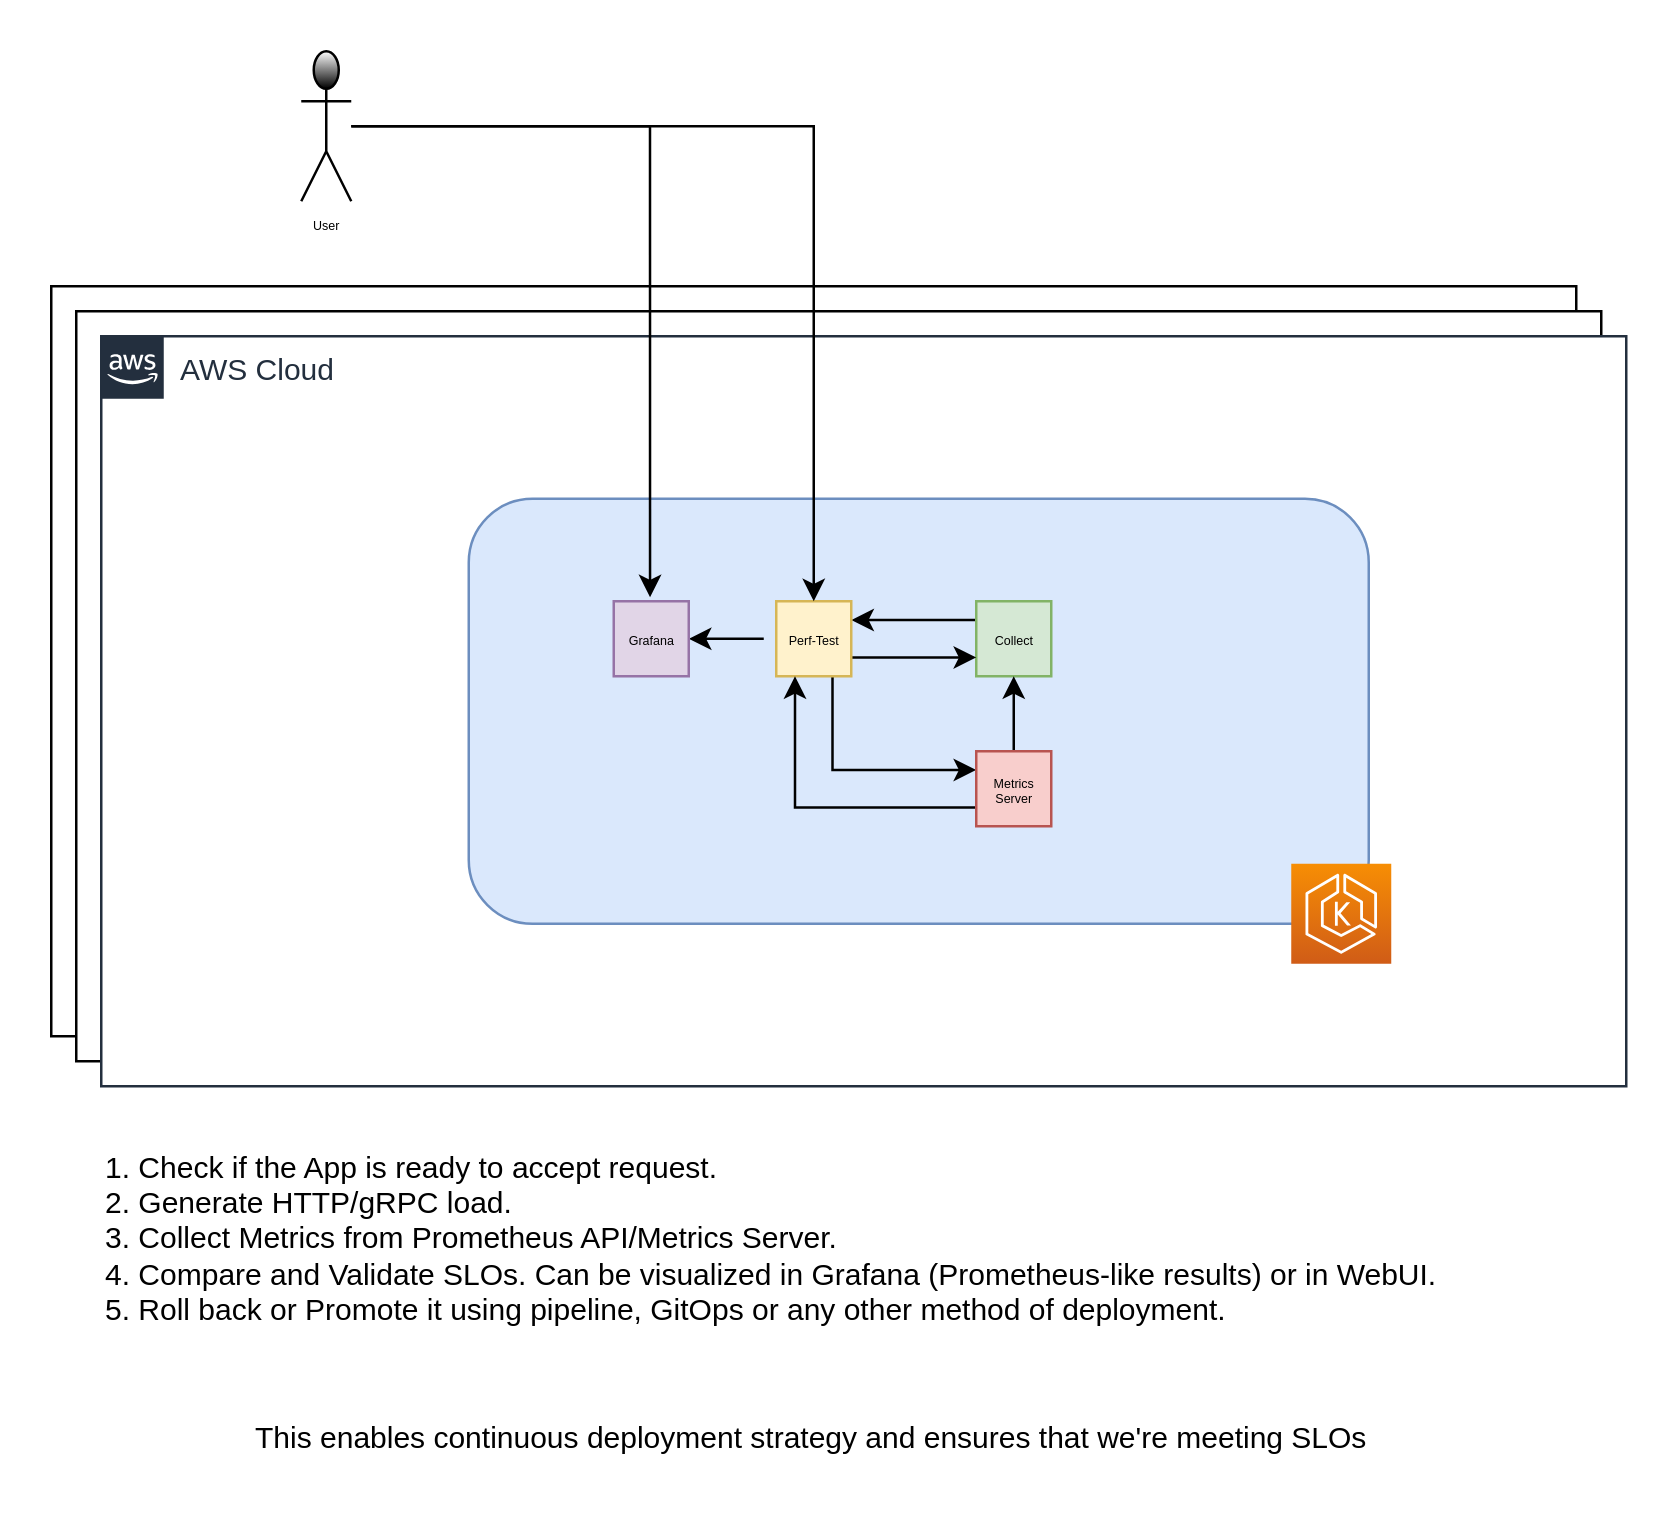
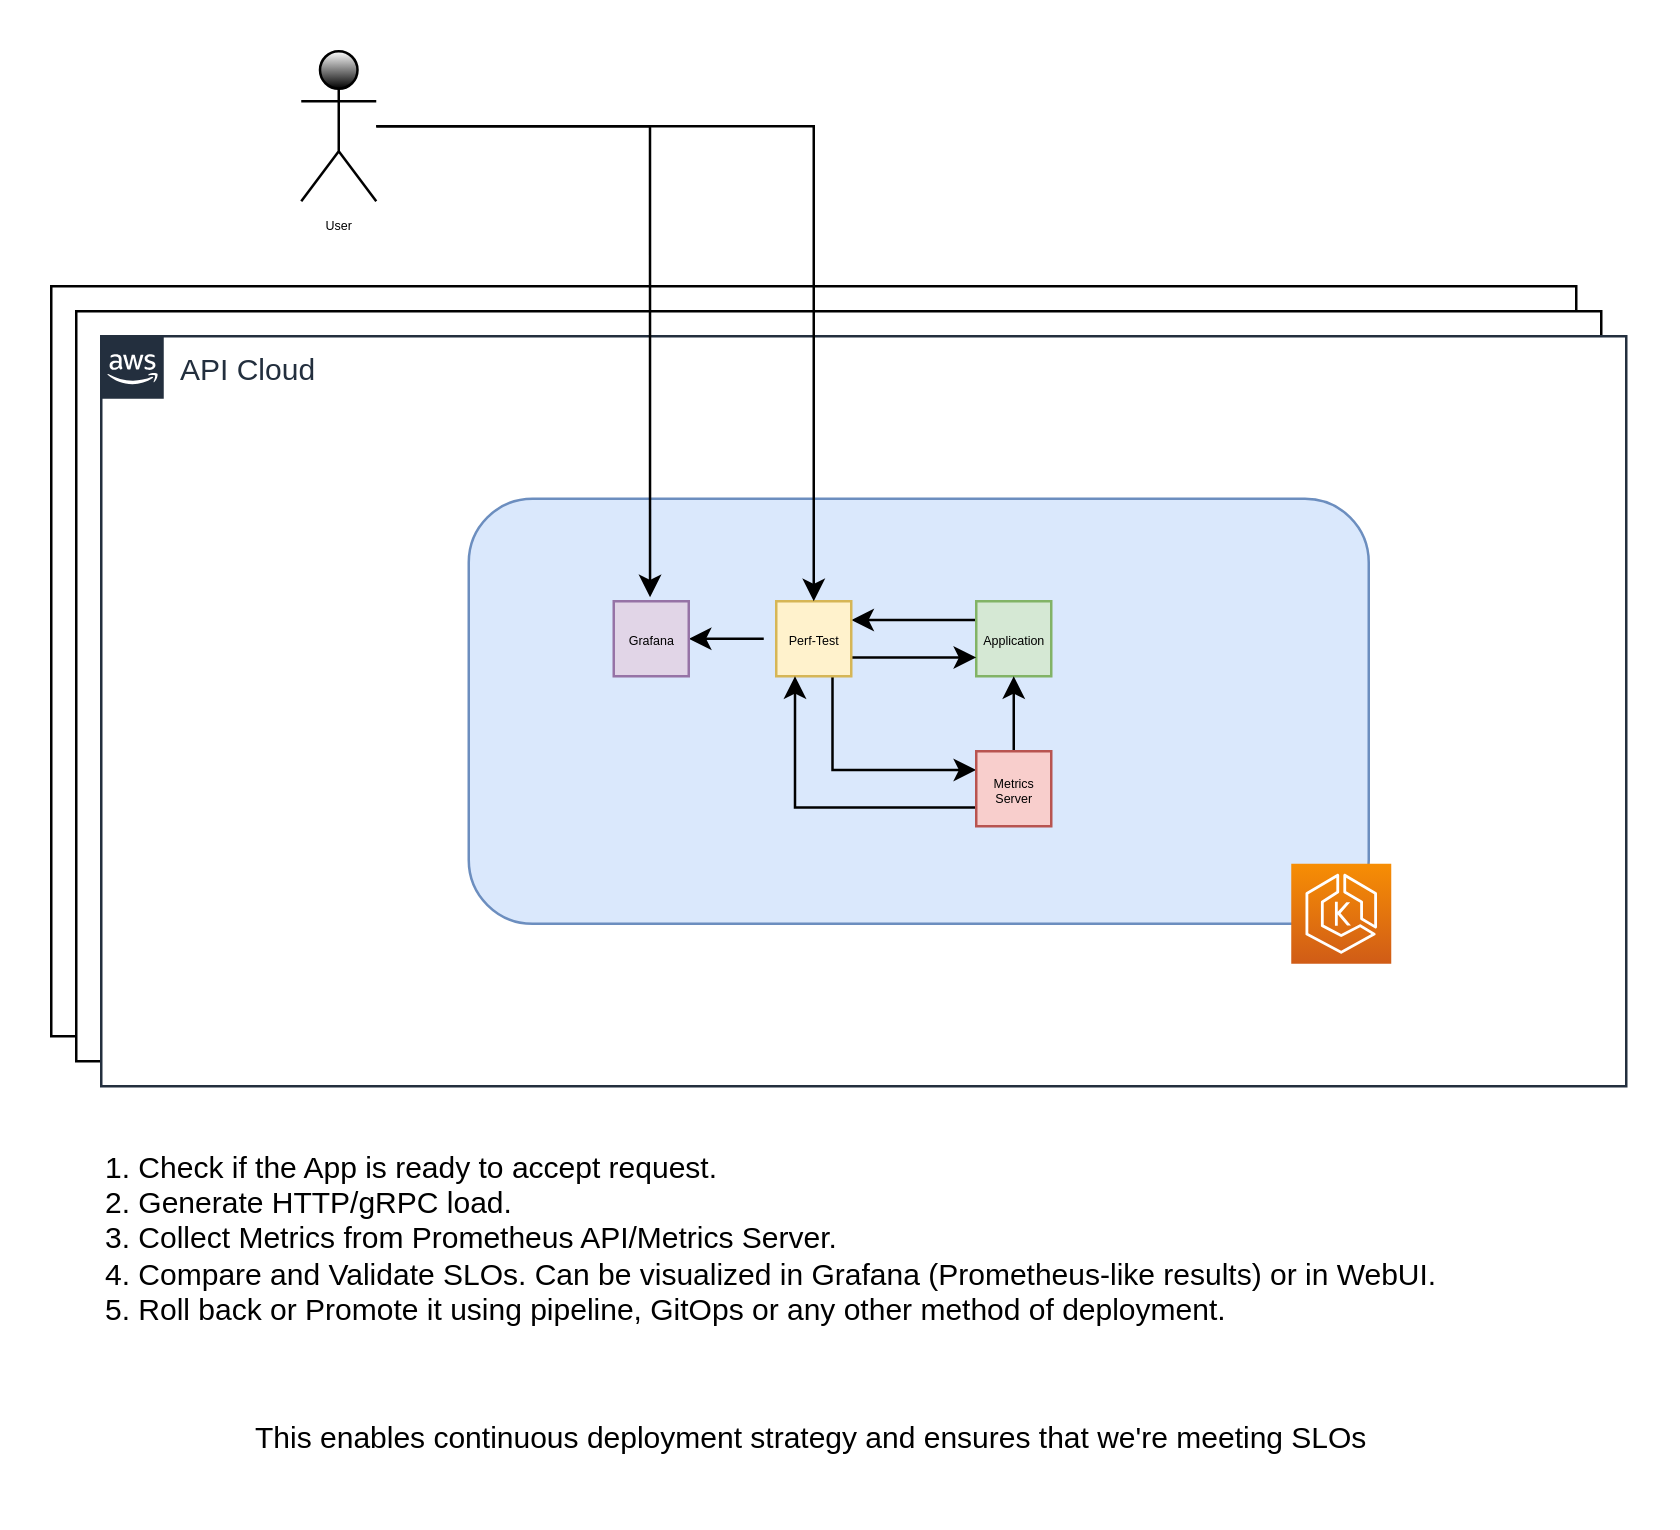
node "User": size 50x150 -> 75x150
node "AWS Cloud": label "AWS Cloud" -> "API Cloud"
node "Collect": label "Collect" -> "Application"
